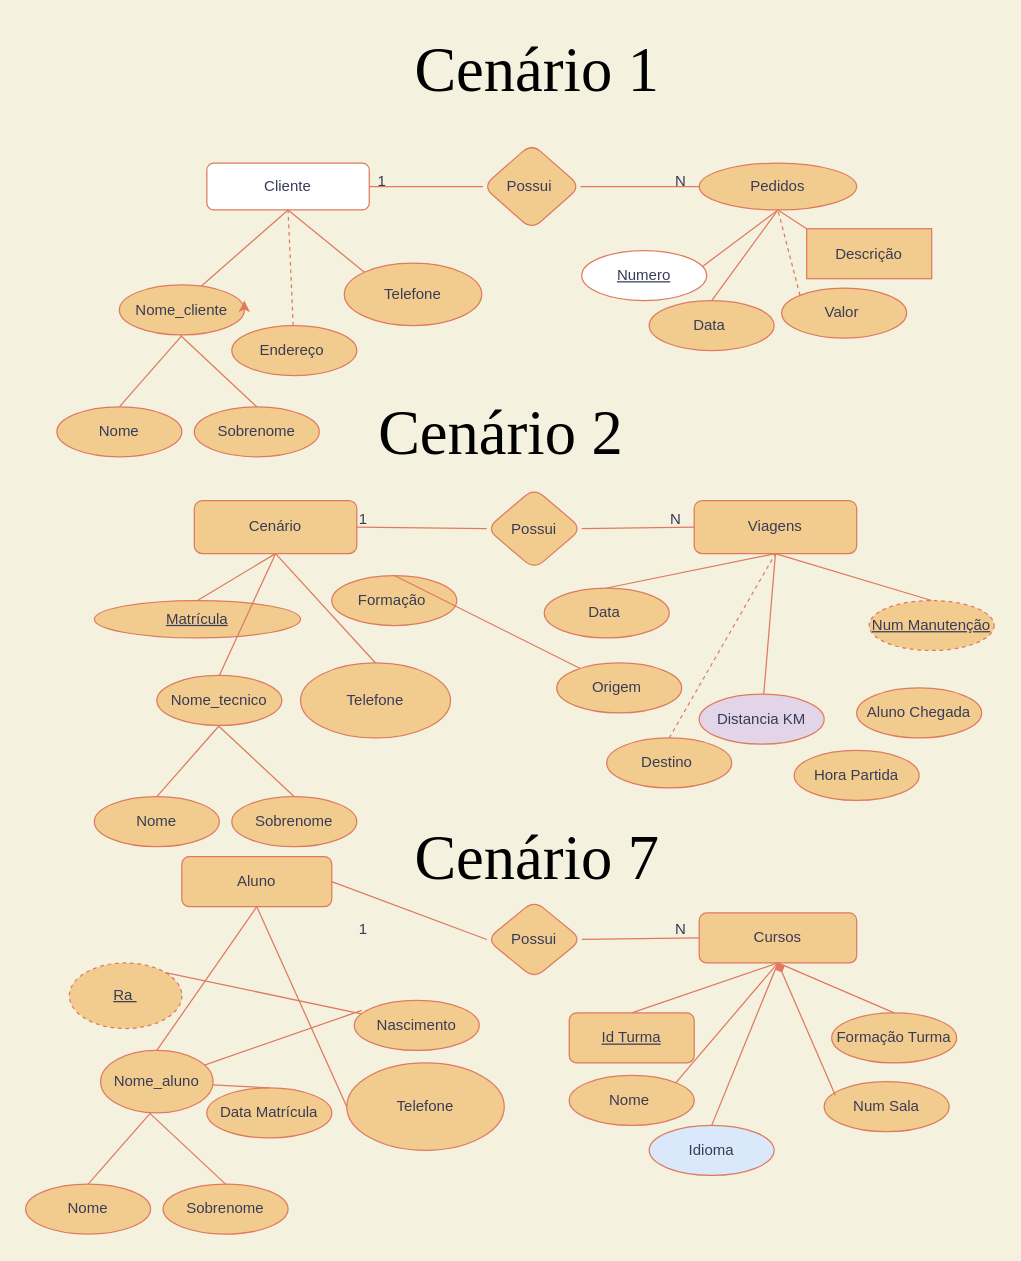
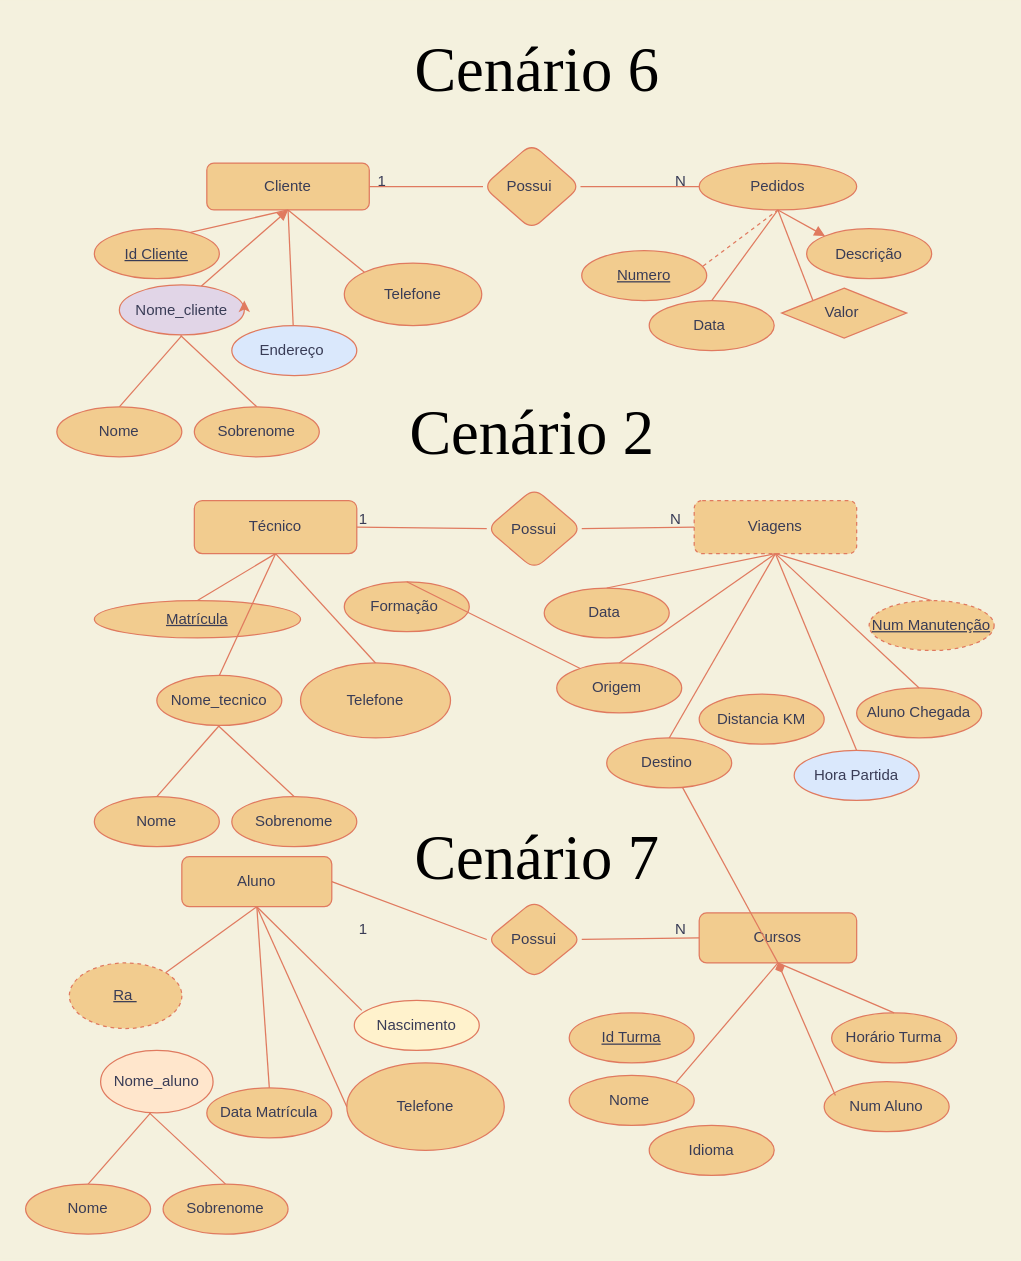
node "Cenário 1": label "Cenário 1" -> "Cenário 6"
node "Cliente": fillcolor #ffffff -> #f2cc8f
edge "Cliente" -- "Nome_cliente": arrowhead none -> block
edge "Pedidos" -- "Descrição": arrowhead none -> block
edge "Cliente" -- "Id Cliente": added
edge "Pedidos" -- "Numero": style solid -> dashed
node "Id Cliente": added
node "Descrição": shape rectangle -> ellipse
edge "Pedidos" -- "Valor": style dashed -> solid
edge "Cliente" -- "Endereço": style dashed -> solid
node "Numero": fillcolor #ffffff -> #f2cc8f
node "Nome_cliente": fillcolor #f2cc8f -> #e1d5e7
node "Valor": shape ellipse -> diamond
node "Endereço": fillcolor #f2cc8f -> #dae8fc
node "Cenário 2": moved (501, 432) -> (532, 432)
node "Cenário": label "Cenário" -> "Técnico"
node "Viagens": style solid -> dashed
node "Formação": moved (394, 601) -> (407, 607)
edge "Viagens" -- "Origem": added
edge "Viagens" -- "Aluno Chegada": added
edge "Viagens" -- "Distancia KM": now "Viagens" -- "Hora Partida"
edge "Viagens" -- "Destino": style dashed -> solid
node "Distancia KM": fillcolor #e1d5e7 -> #f2cc8f
node "Hora Partida": fillcolor #f2cc8f -> #dae8fc
edge "Aluno" -- "Nome_aluno": removed
edge "Cursos" -- "Id Turma": removed
edge "Ra" -- "Nascimento": now "Ra" -- "Aluno"
node "Nascimento": fillcolor #f2cc8f -> #fff2cc
edge "Nascimento" -- "Nome_aluno": now "Nascimento" -- "Aluno"
node "Id Turma": shape rounded rectangle -> ellipse
node "Formação Turma": label "Formação Turma" -> "Horário Turma"
edge "Cursos" -- "Idioma": now "Cursos" -- "Destino"
node "Nome_aluno": fillcolor #f2cc8f -> #ffe6cc
edge "Nome_aluno" -- "Data Matrícula": now "Aluno" -- "Data Matrícula"
node "Num Sala": label "Num Sala" -> "Num Aluno"
node "Idioma": fillcolor #dae8fc -> #f2cc8f
